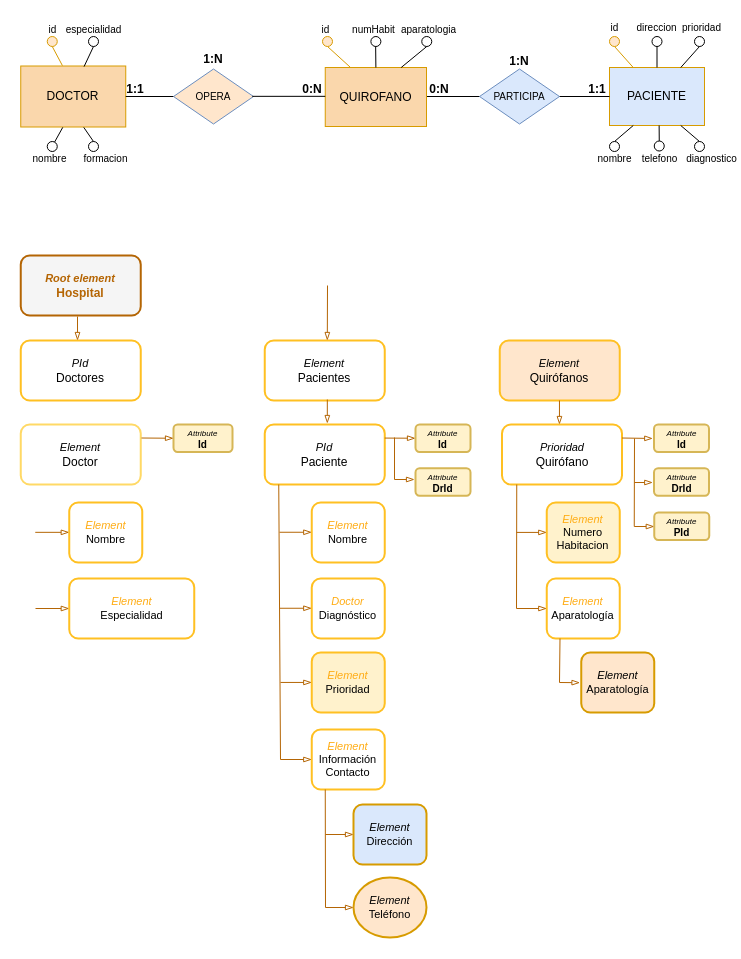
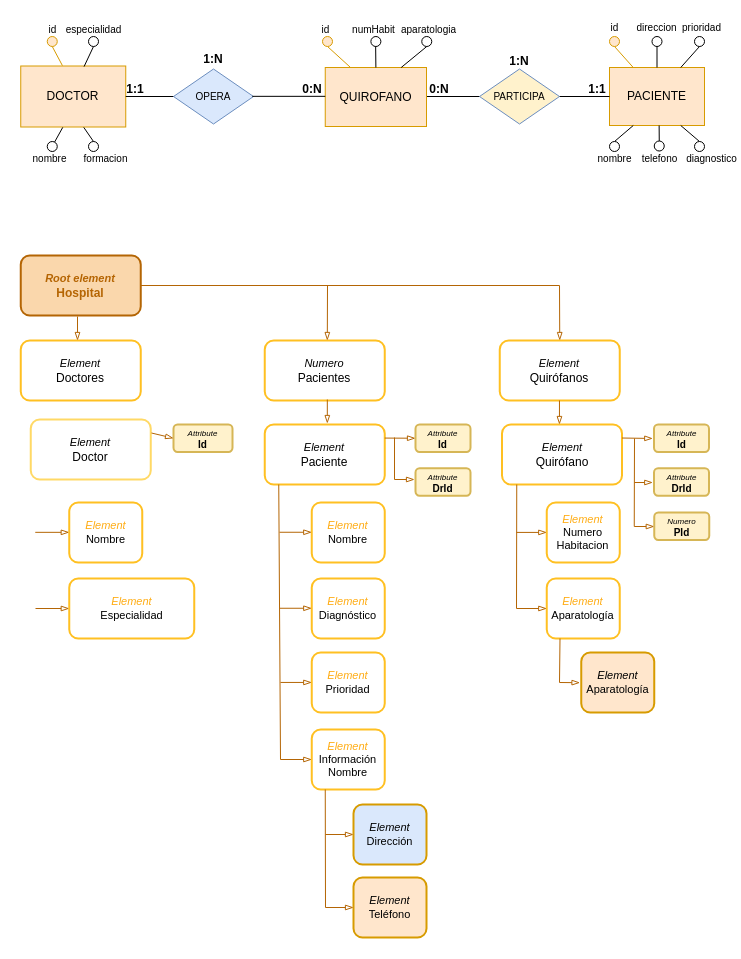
node "DOCTOR": fillcolor #fad7ac -> #ffe6cc
node "OPERA": fillcolor #ffe6cc -> #dae8fc
node "QUIROFANO": fillcolor #fad7ac -> #ffe6cc
node "PARTICIPA": fillcolor #dae8fc -> #fff2cc
node "PACIENTE": fillcolor #dae8fc -> #ffe6cc
node "Root element Hospital": fillcolor #f5f5f5 -> #fad7ac
edge "Root element Hospital" -> "Element Quirófanos": added
node "PId Doctores": label "PId Doctores" -> "Element Doctores"
node "Element Pacientes": label "Element Pacientes" -> "Numero Pacientes"
node "Element Quirófanos": fillcolor #ffe6cc -> #ffffff
node "Element Doctor": moved (81, 455) -> (91, 450)
node "PId Paciente": label "PId Paciente" -> "Element Paciente"
node "Prioridad Quirófano": label "Prioridad Quirófano" -> "Element Quirófano"
node "Attribute PId": label "Attribute PId" -> "Numero PId"
node "Element Numero Habitacion": fillcolor #fff2cc -> #ffffff
node "Doctor Diagnóstico": label "Doctor Diagnóstico" -> "Element Diagnóstico"
node "Element Prioridad": fillcolor #fff2cc -> #ffffff
node "Element Información Contacto": label "Element Información Contacto" -> "Element Información Nombre"
node "Element Teléfono": shape ellipse -> rounded rectangle
